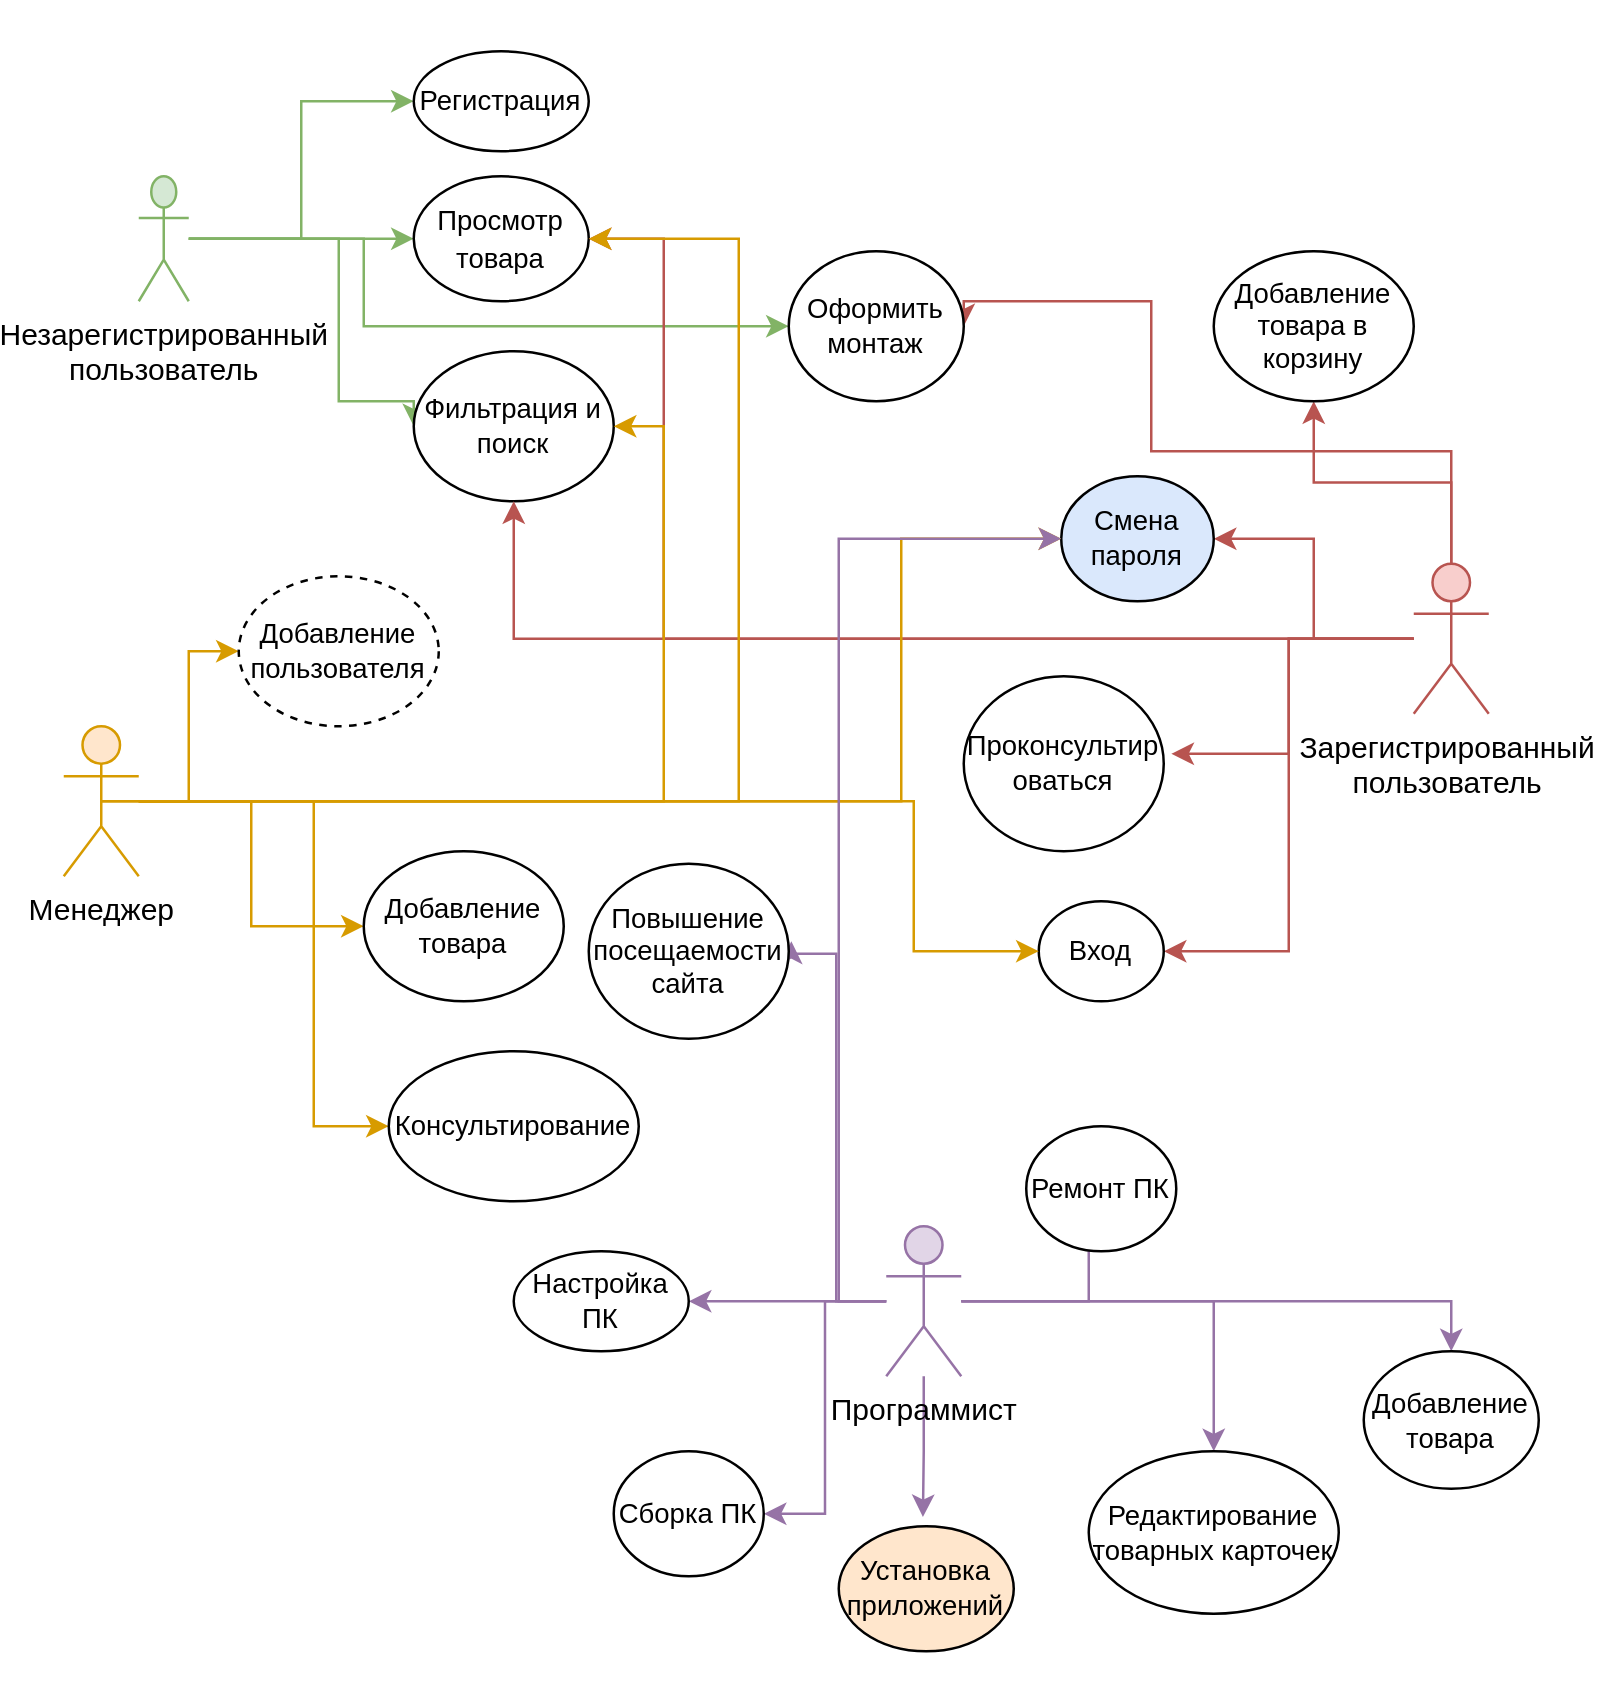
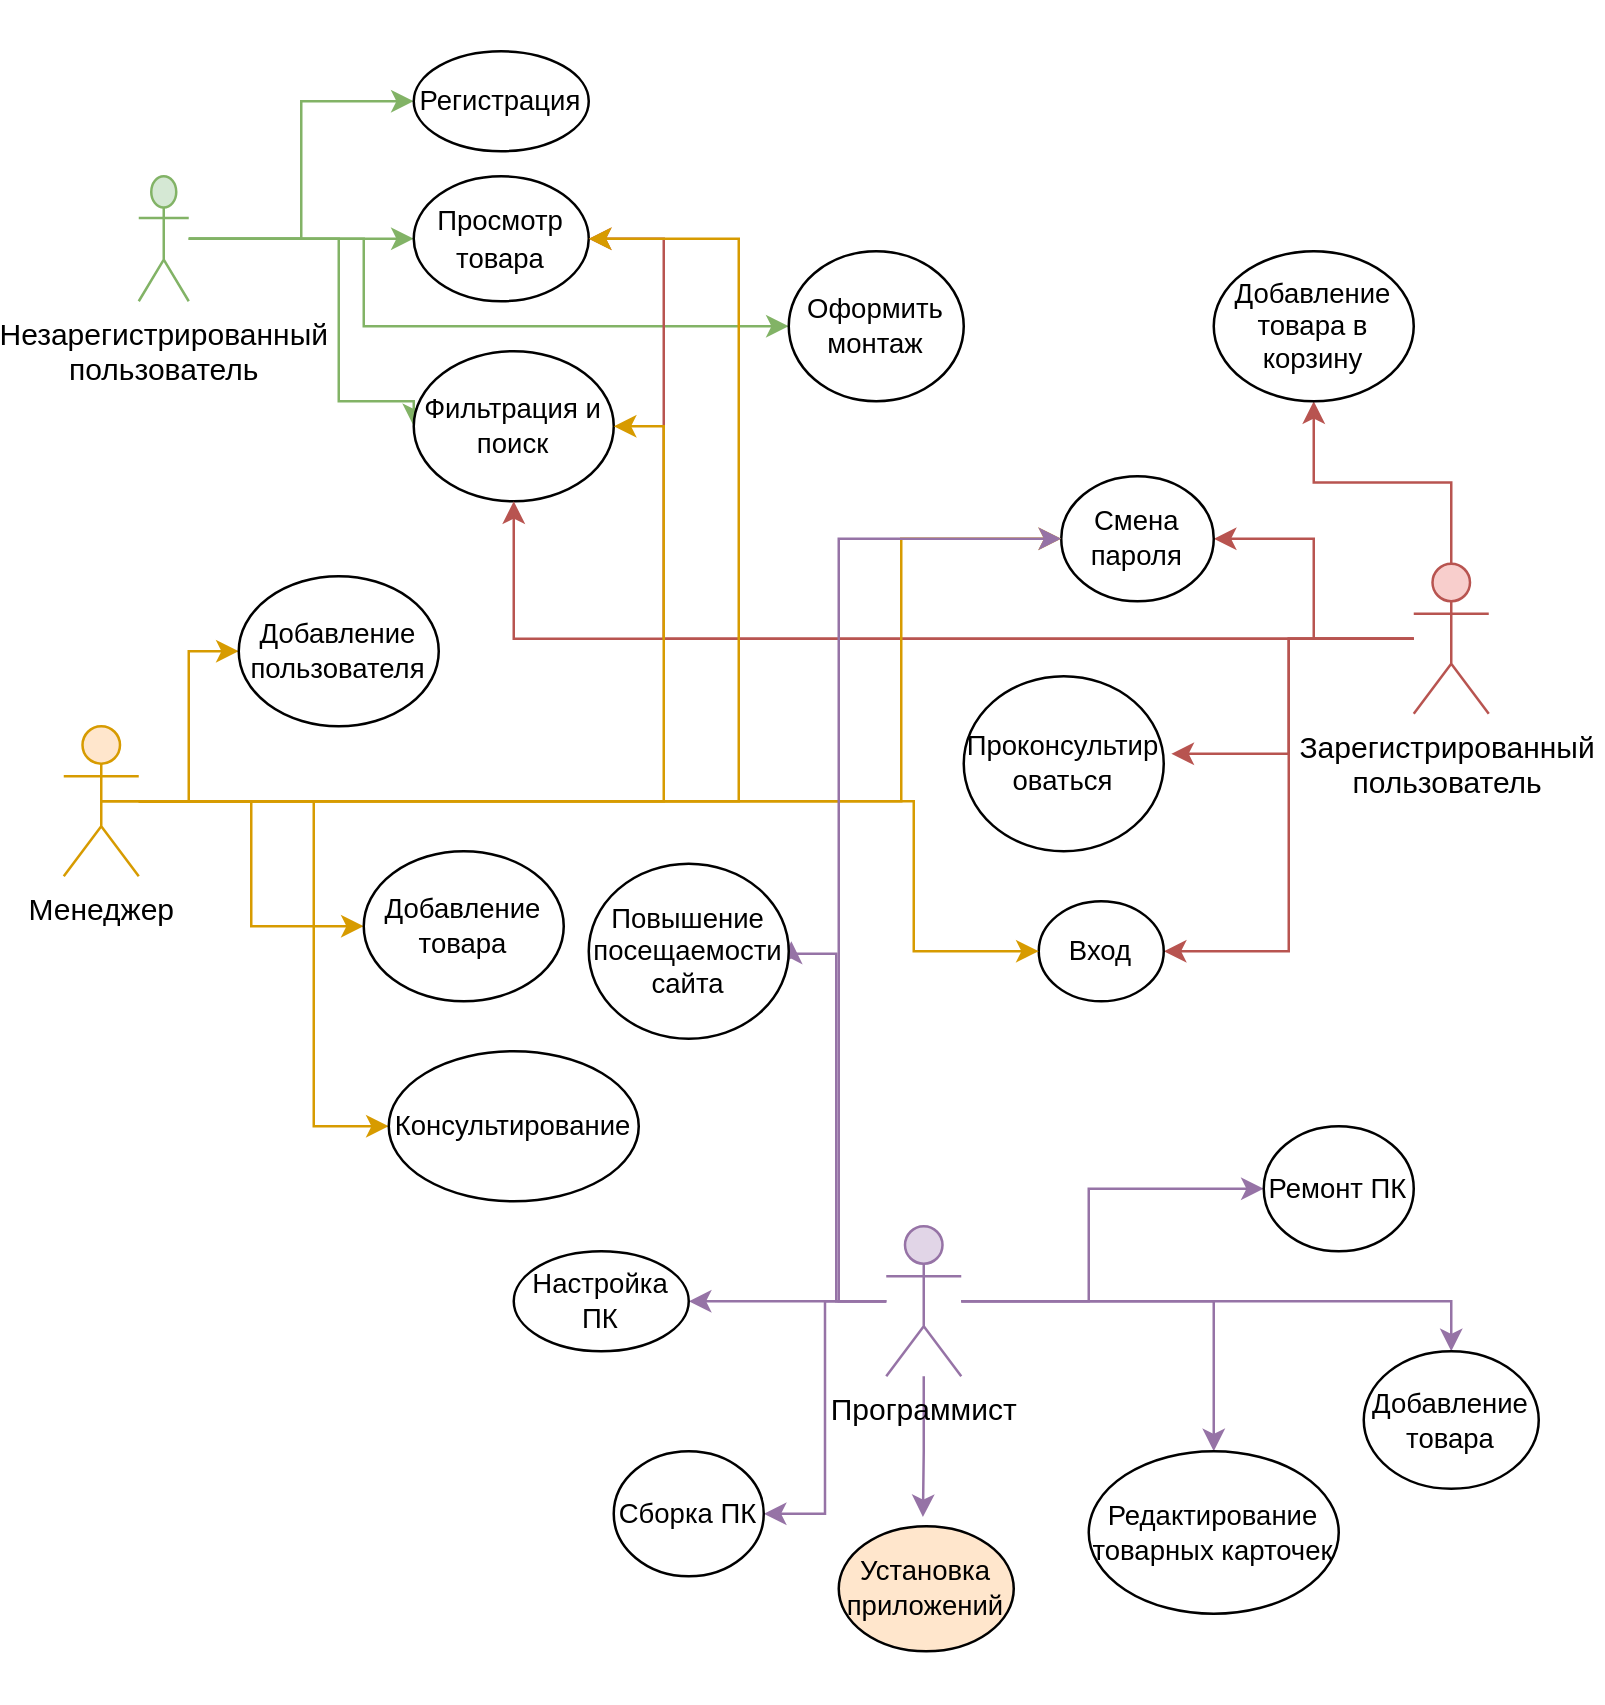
edge "Зарегистрированный пользователь" -> "Оформить монтаж": removed
node "Смена пароля": fillcolor #dae8fc -> #ffffff
node "Добавление пользователя": style dashed -> solid
node "Ремонт ПК": moved (1101, 1189) -> (1339, 1189)
